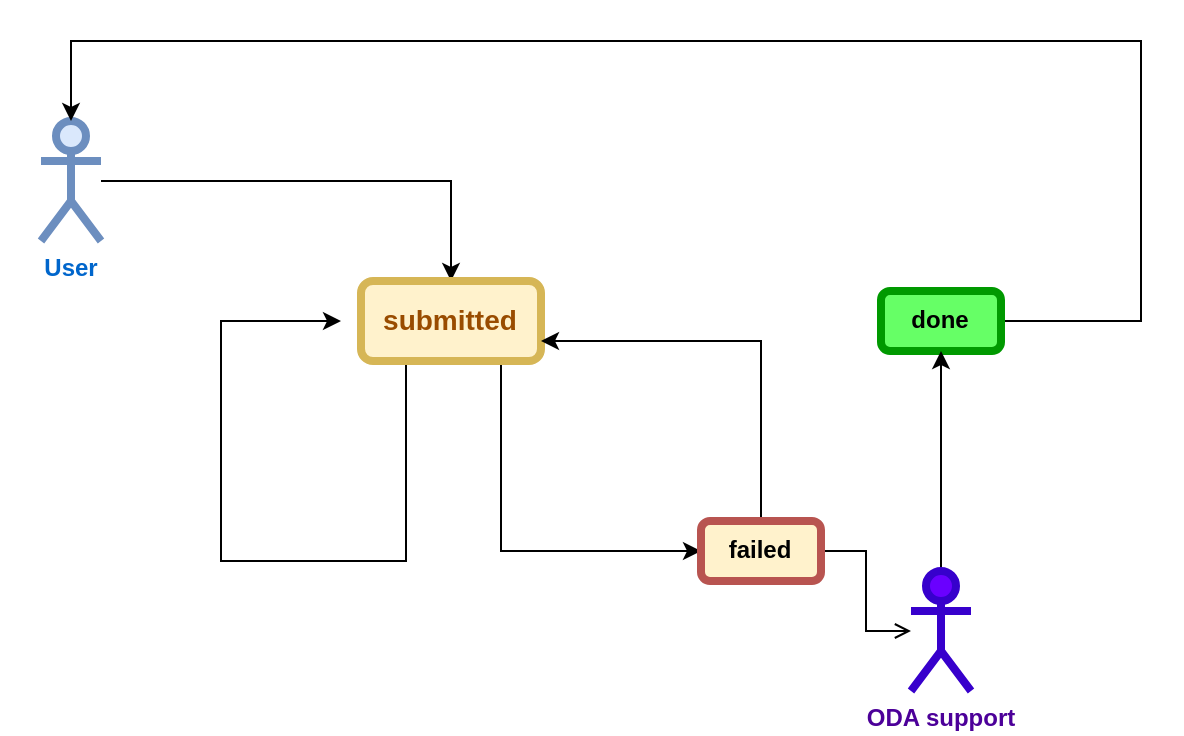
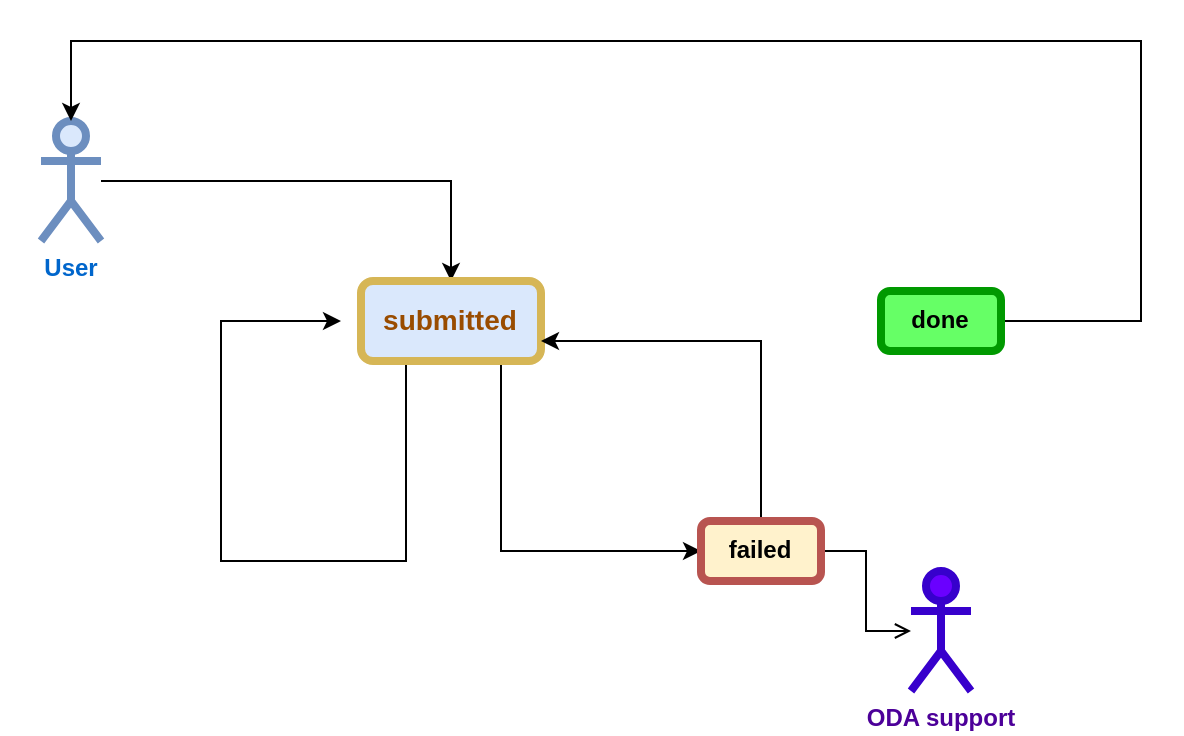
node "submitted": fillcolor #fff2cc -> #dae8fc
edge "ODA support" -> "done": removed
